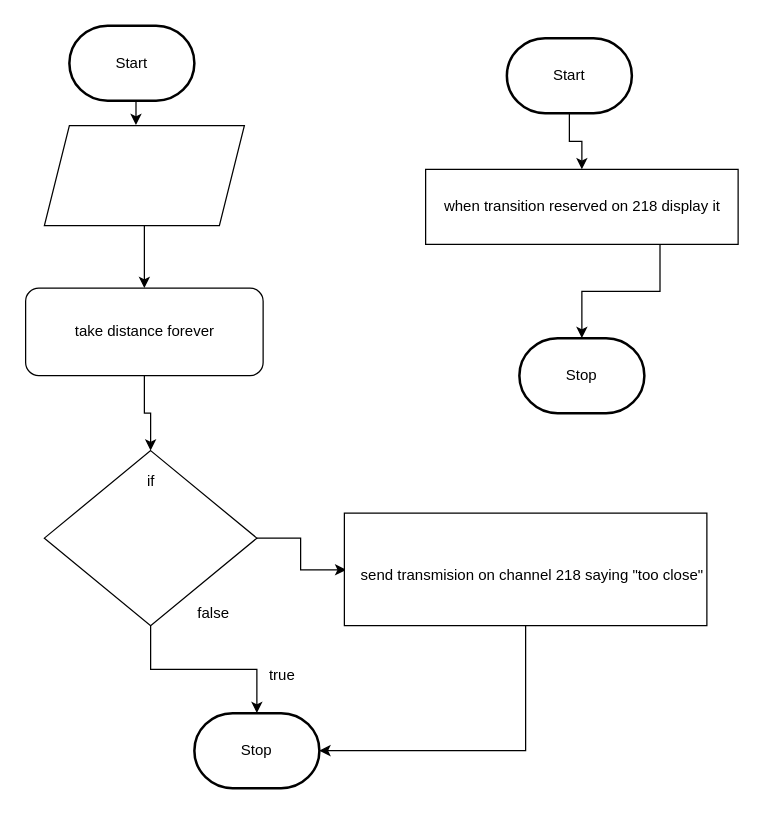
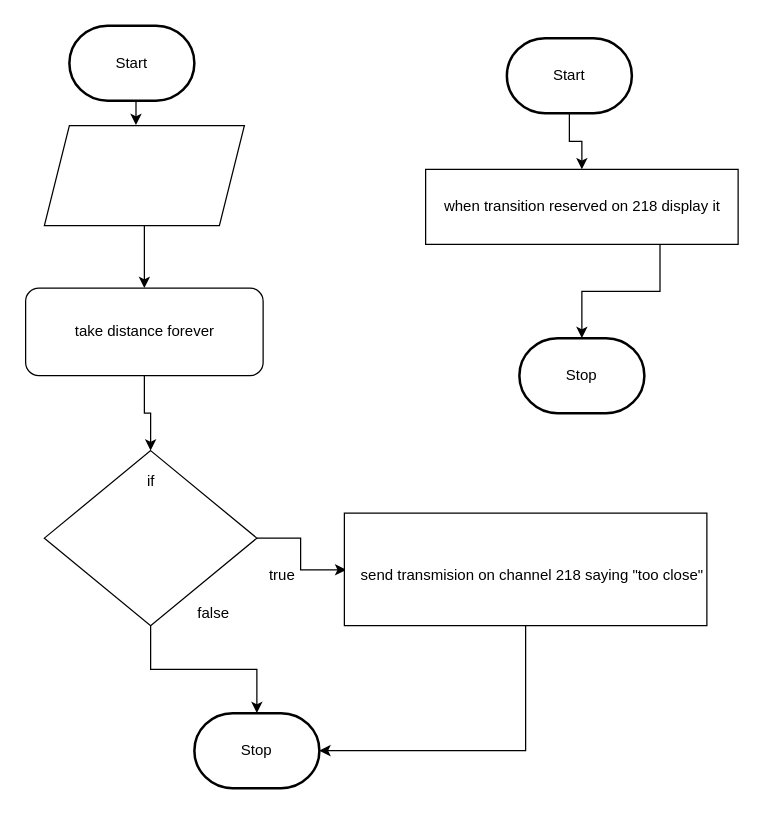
node "true": moved (282, 676) -> (282, 576)
